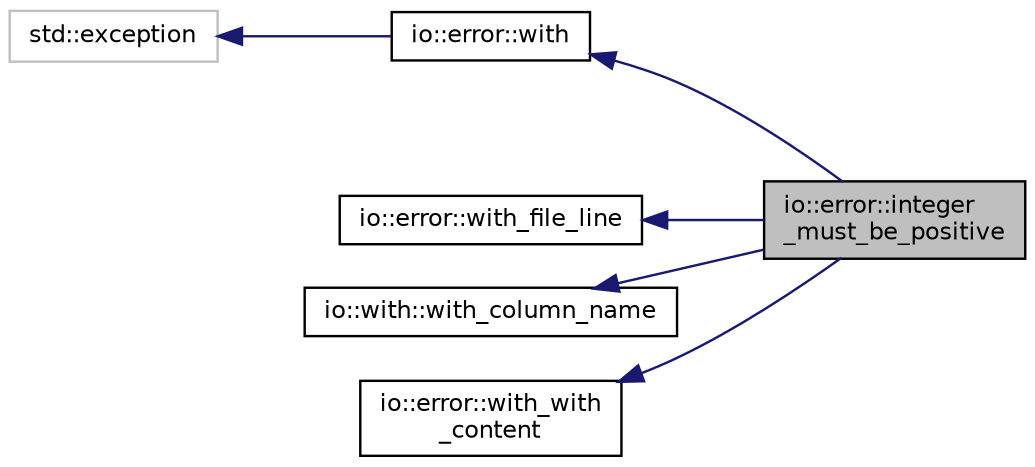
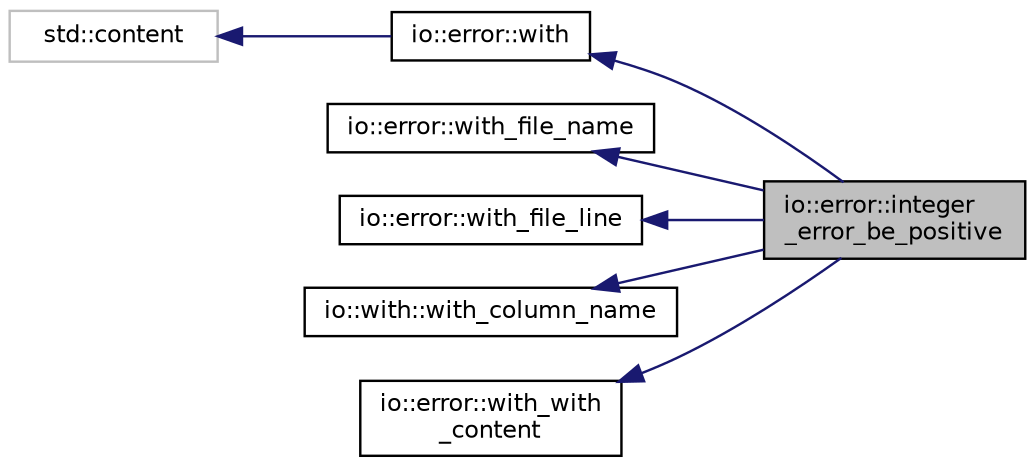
node "std::exception": label "std::exception" -> "std::content"
node "io::error::with_file_name": added
node "io::error::integer _must_be_positive": label "io::error::integer _must_be_positive" -> "io::error::integer _error_be_positive"
